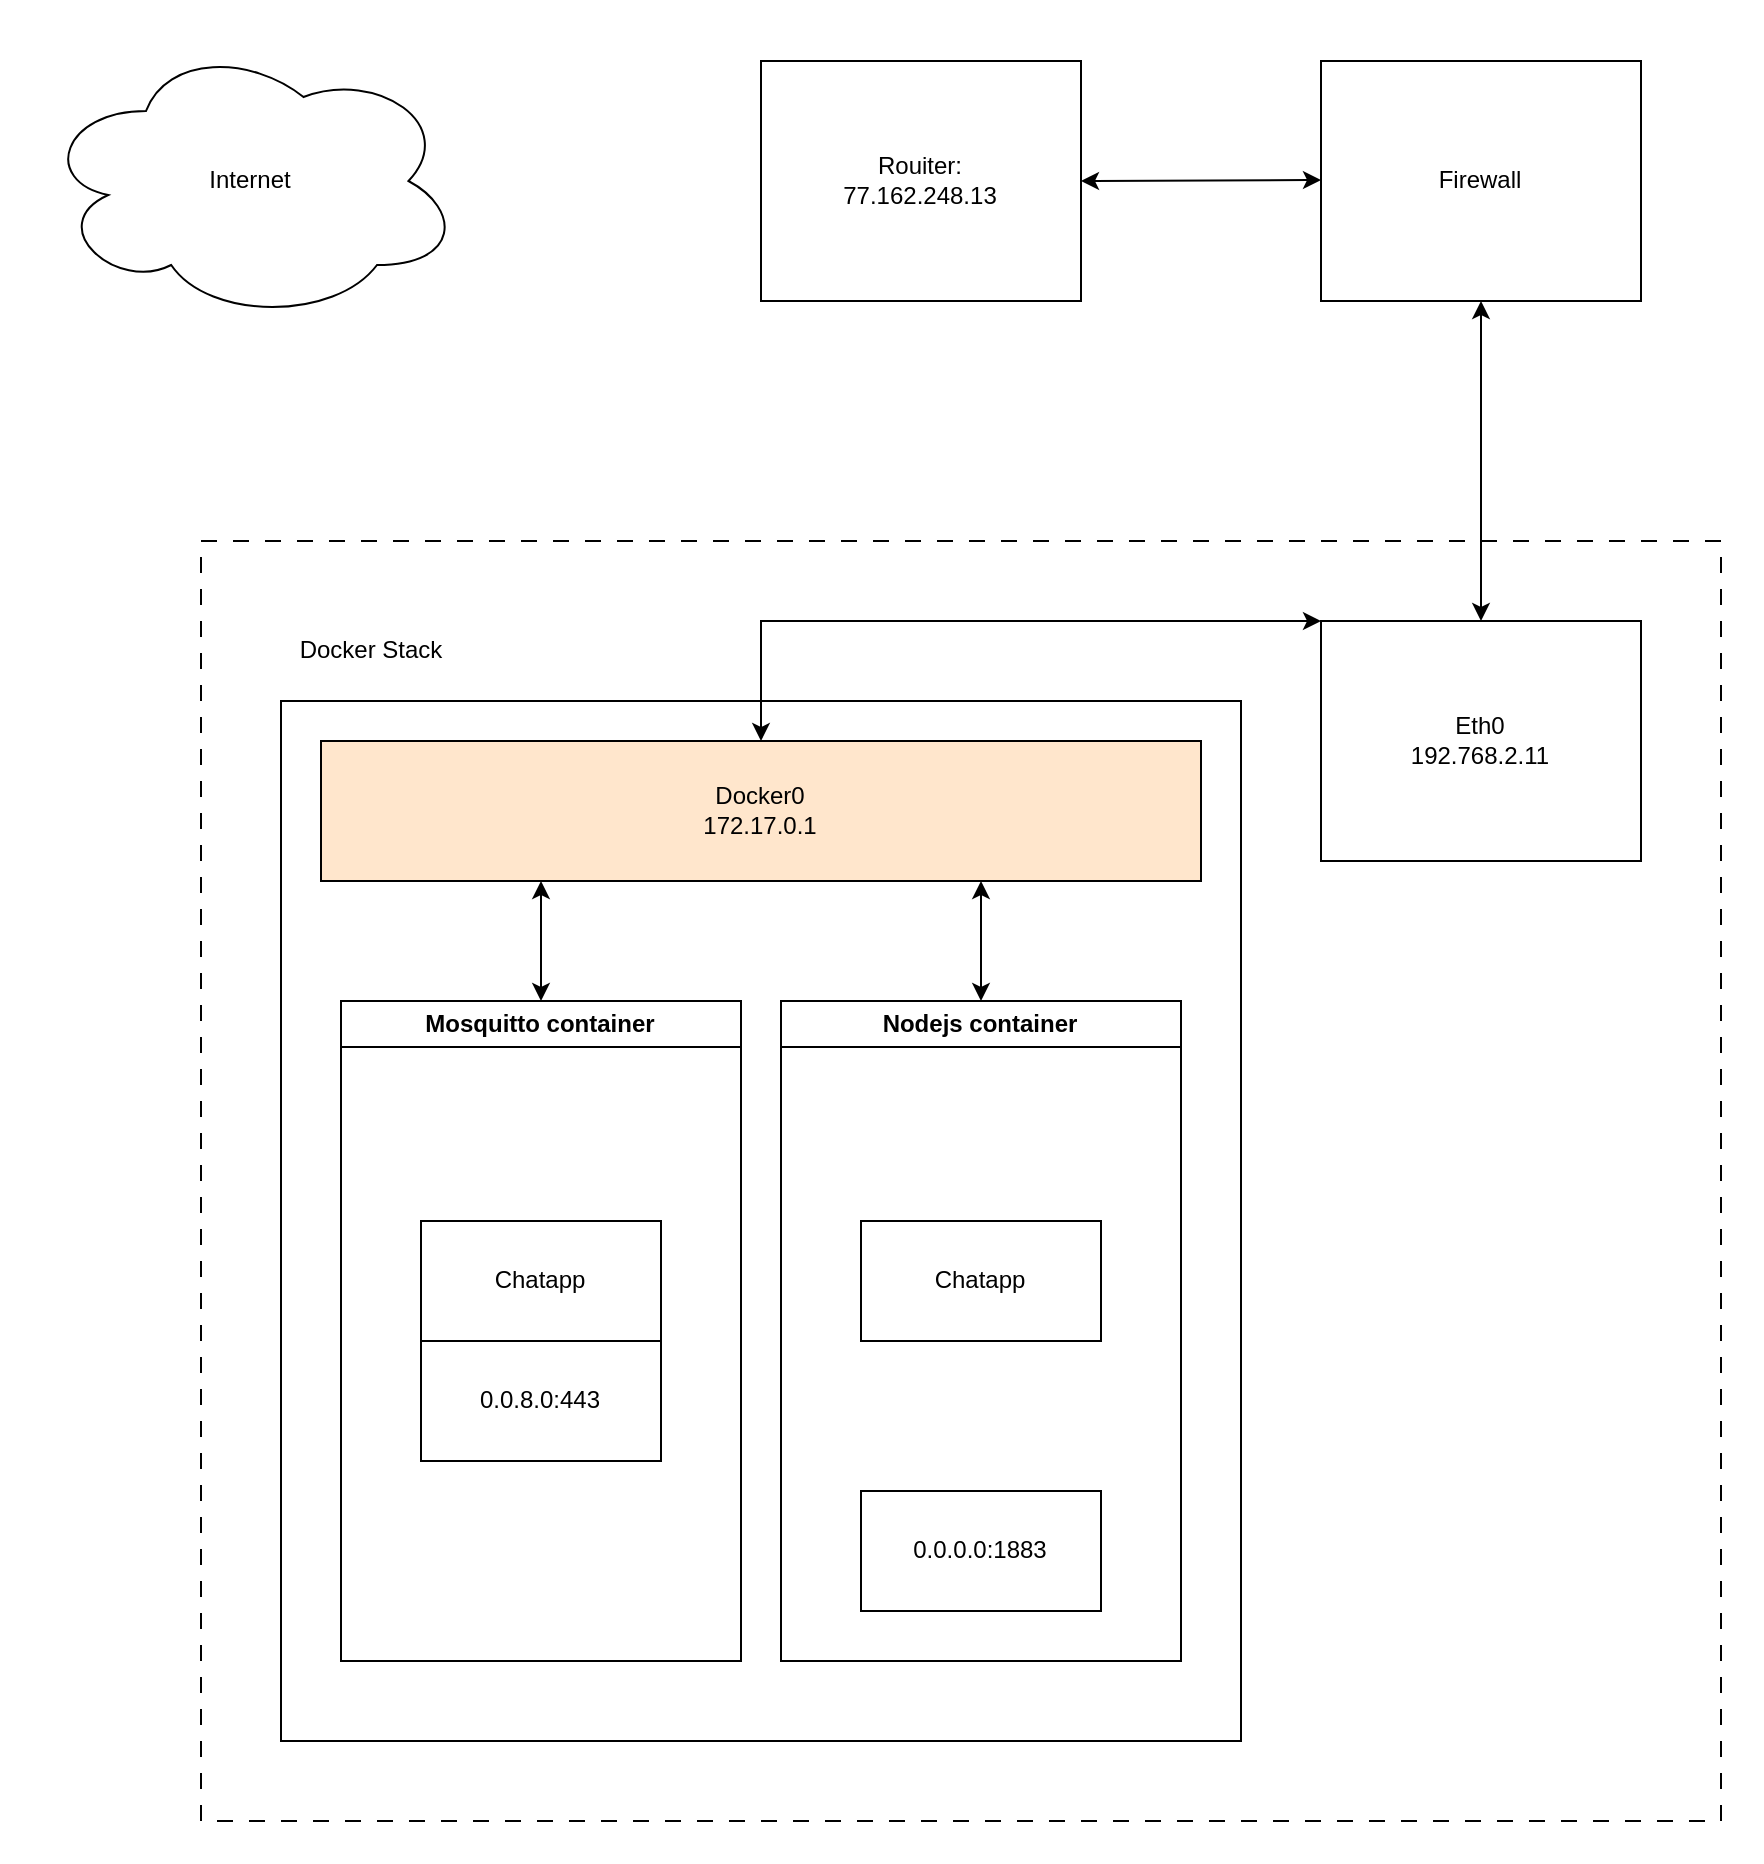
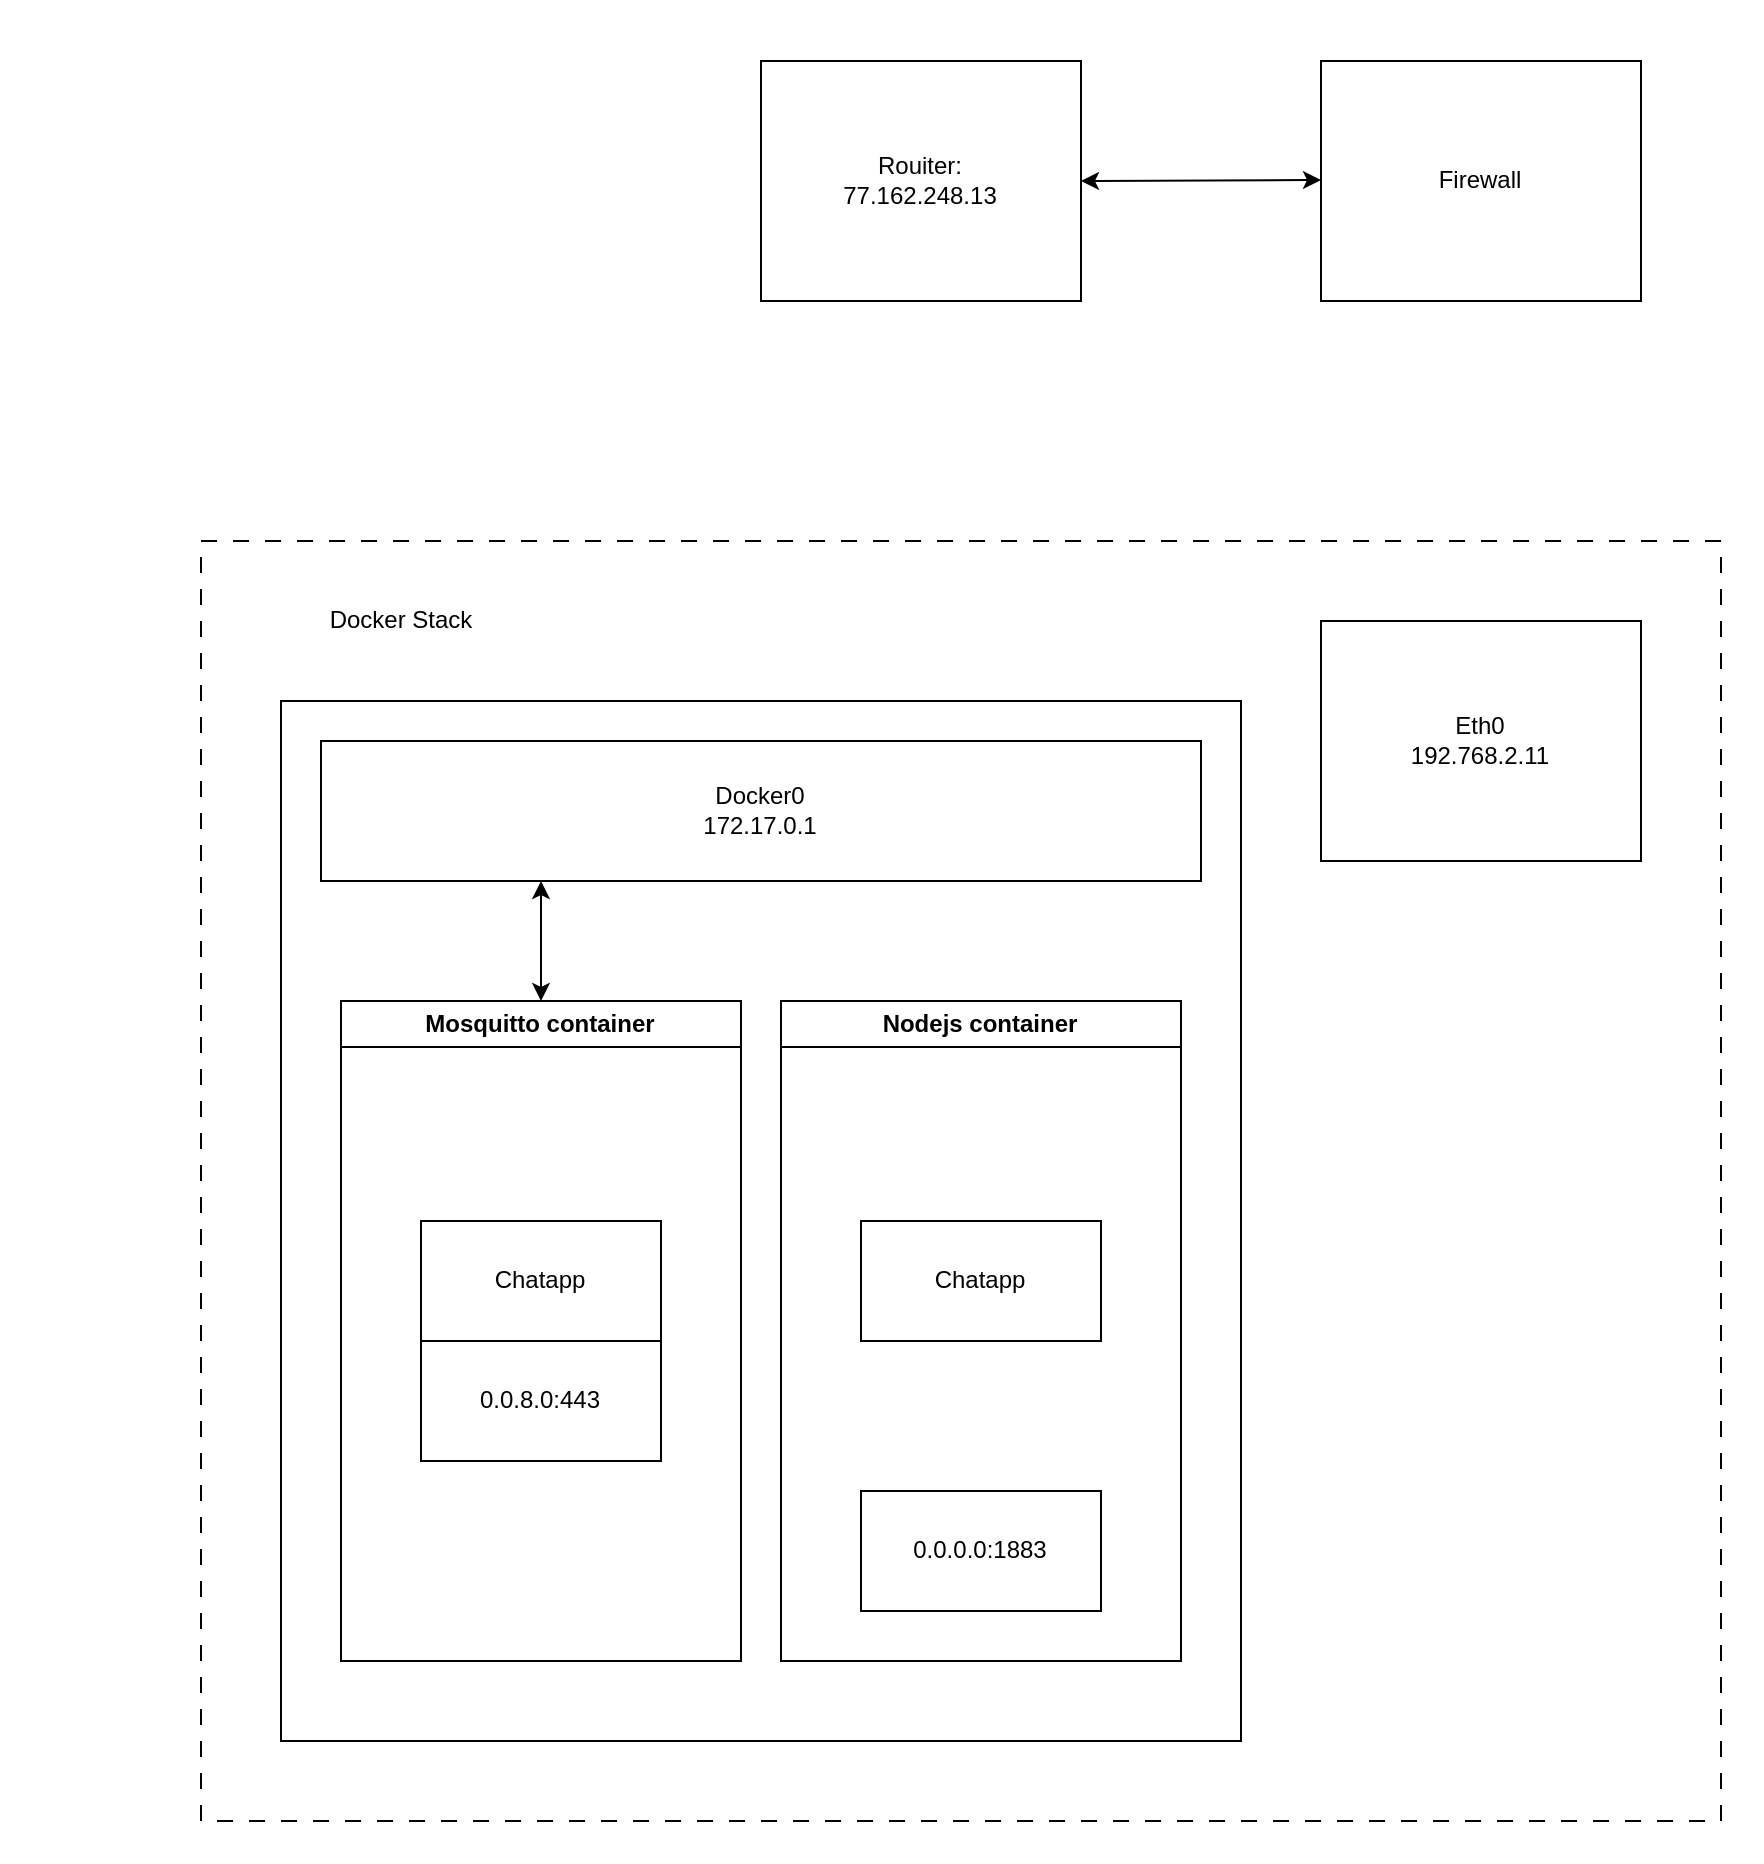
node "Internet": removed
edge "Firewall" -- "Eth0 192.768.2.11": removed
edge "Eth0 192.768.2.11" -- "Docker0 172.17.0.1": removed
node "Docker Stack": moved (371, 651) -> (401, 621)
node "Docker0 172.17.0.1": fillcolor #ffe6cc -> #ffffff
edge "Docker0 172.17.0.1" -- "Nodejs container": removed
